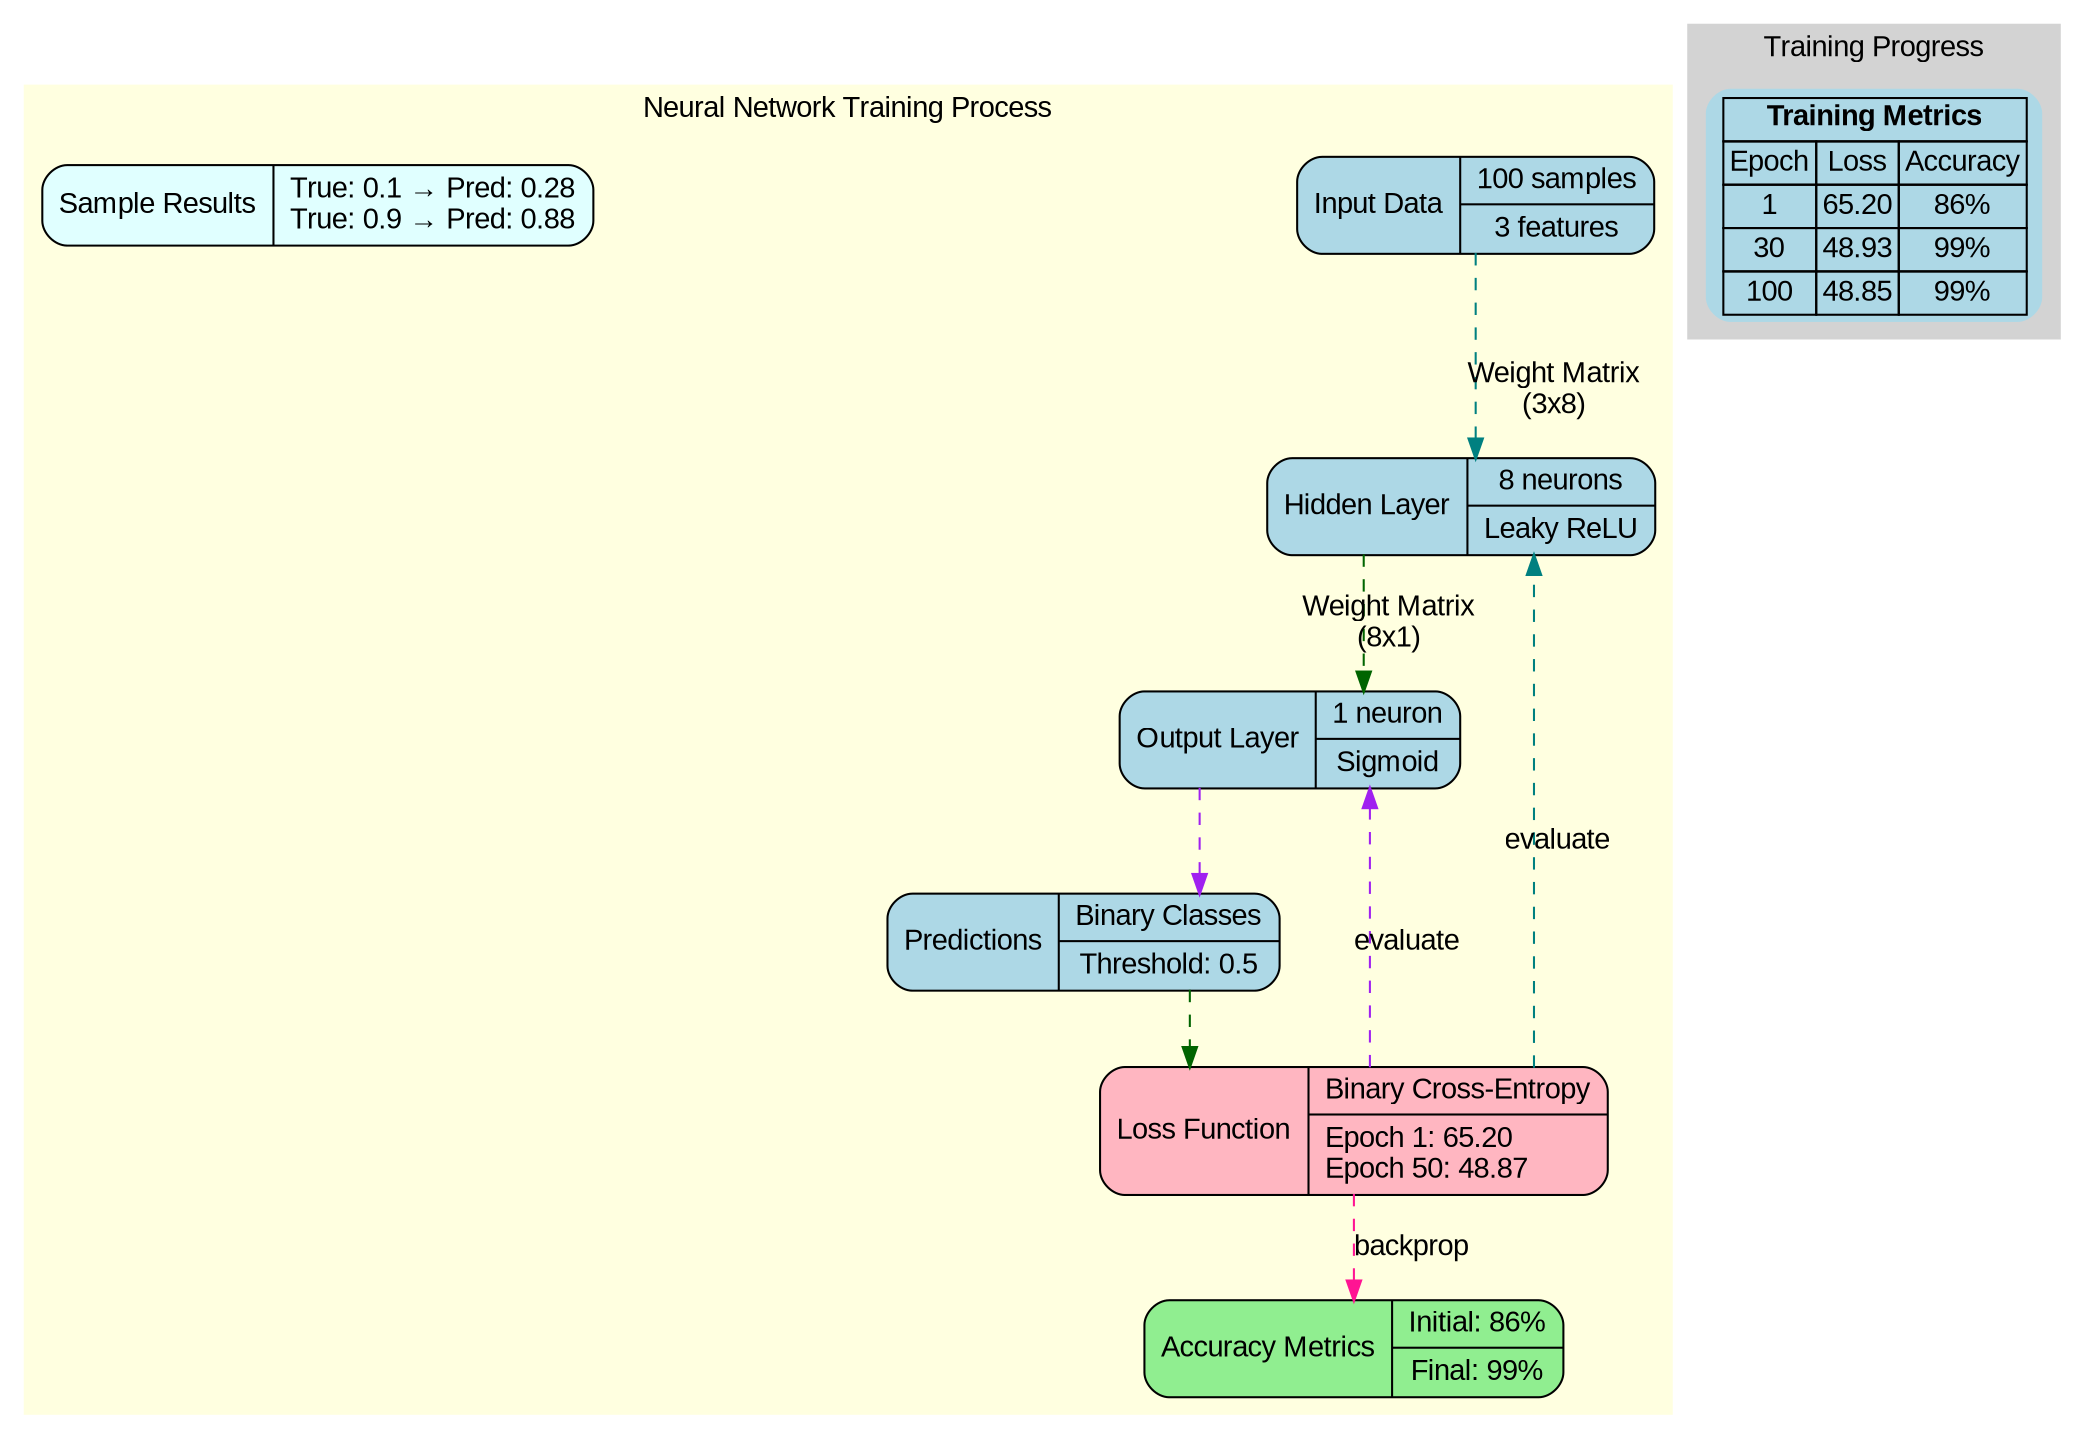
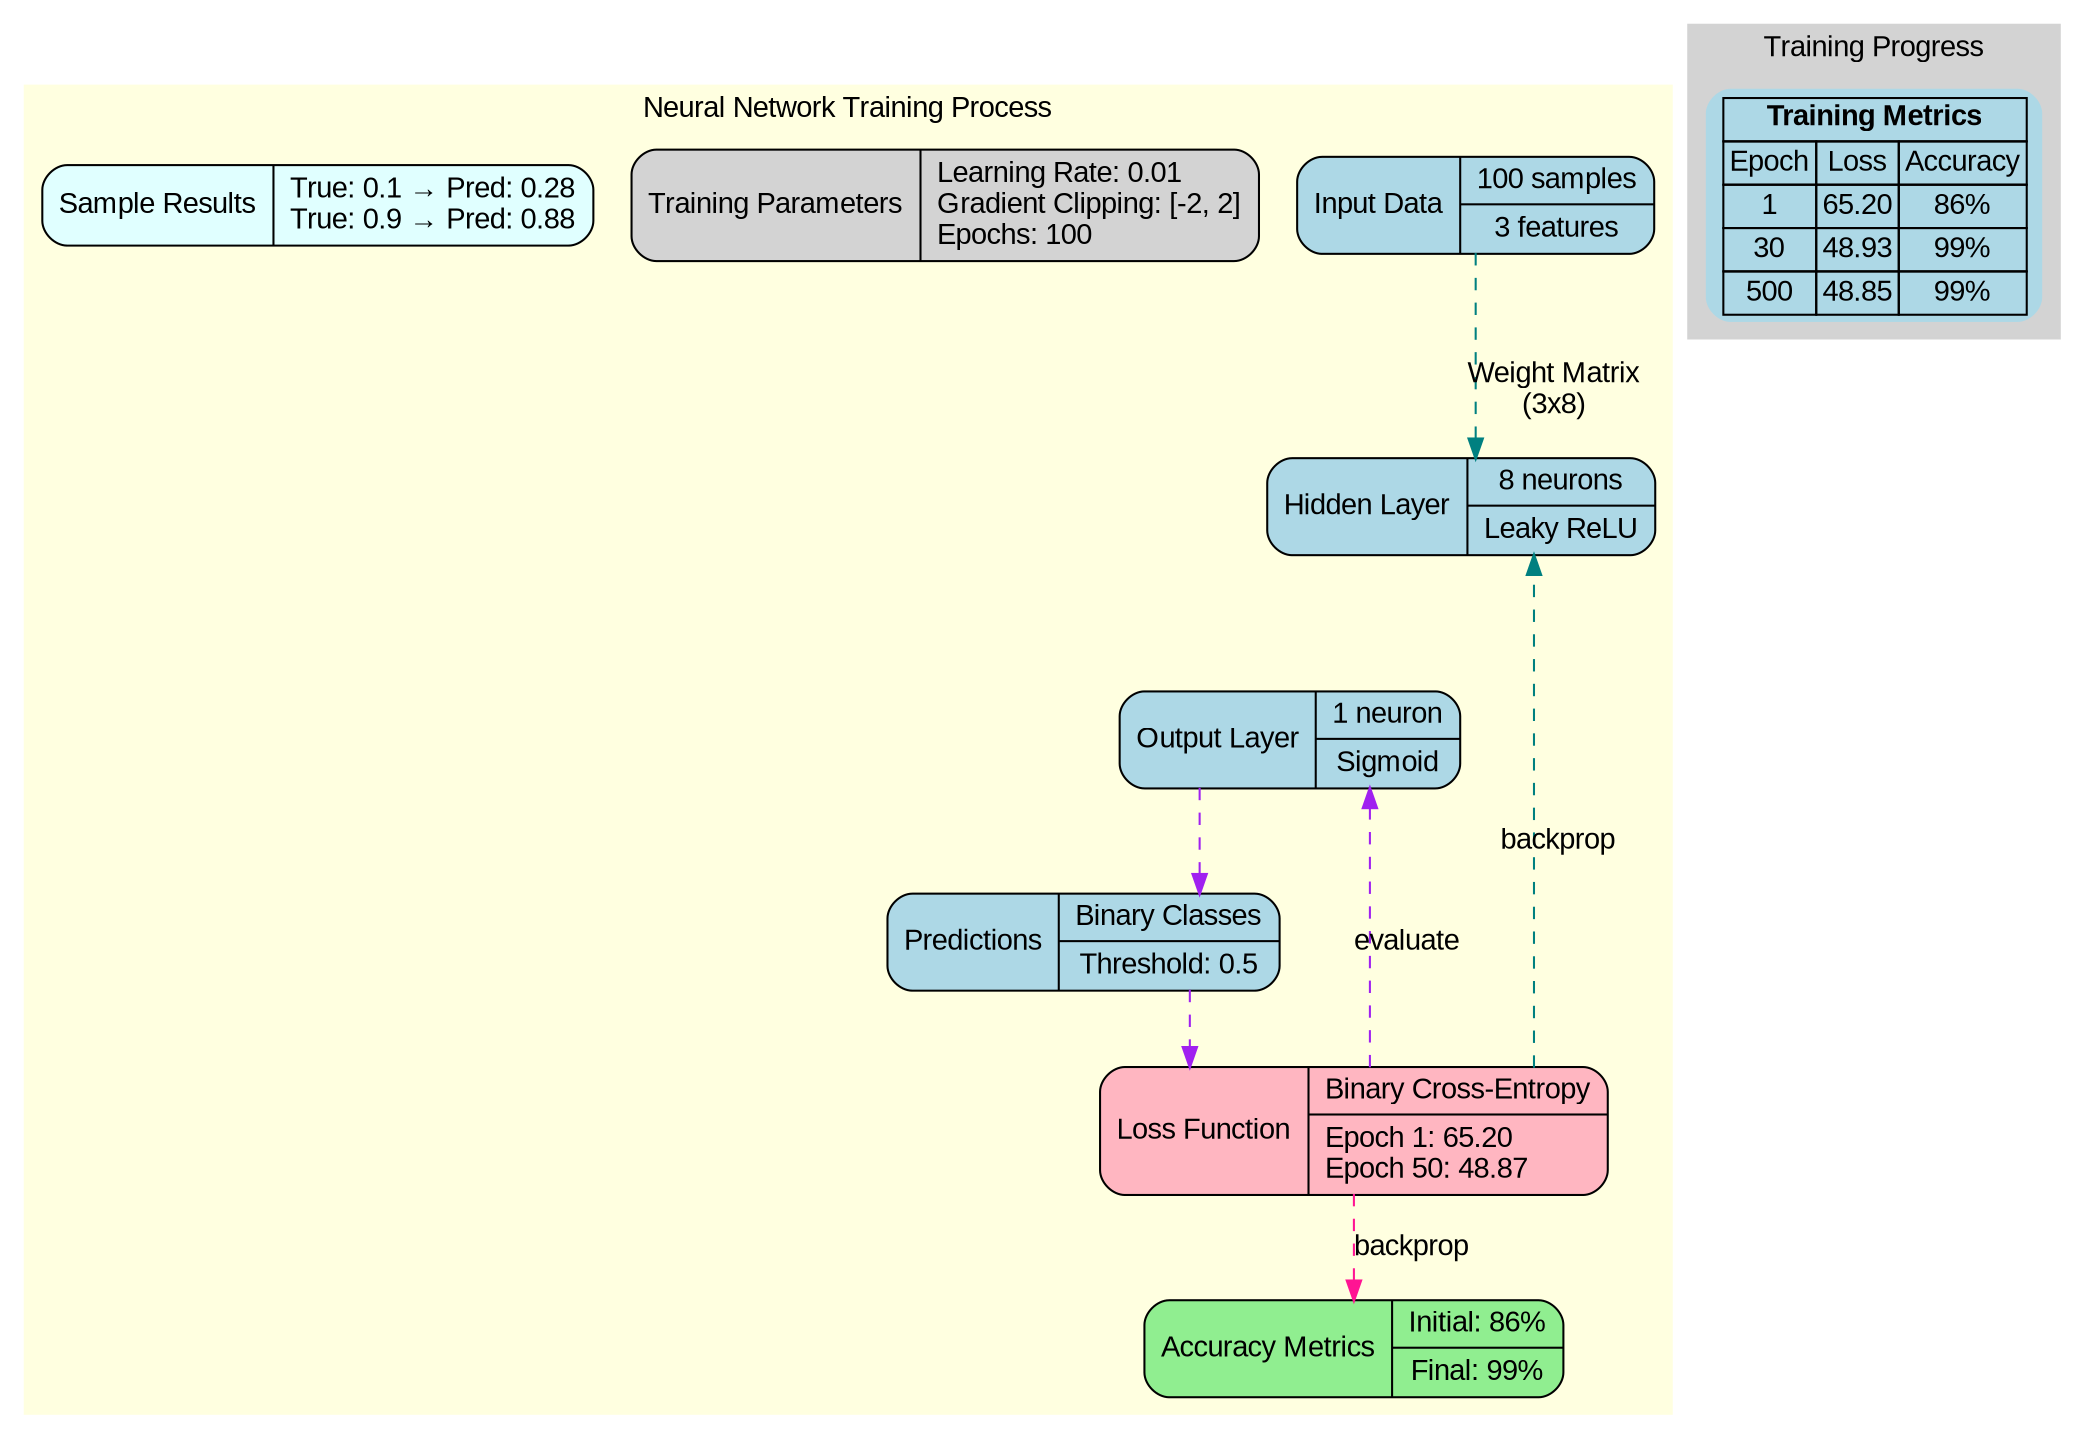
node "Training Parameters": added
node "Training Metrics": text "100" -> "500"
edge "Hidden Layer" -> "Output Layer": removed, label "Weight Matrix (8x1)"
edge "Loss Function" -> "Hidden Layer": label "evaluate" -> "backprop"
edge "Predictions" -> "Loss Function": color darkgreen -> purple
